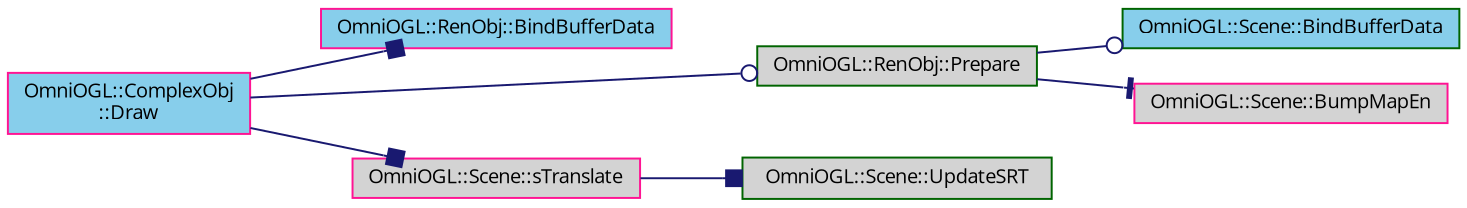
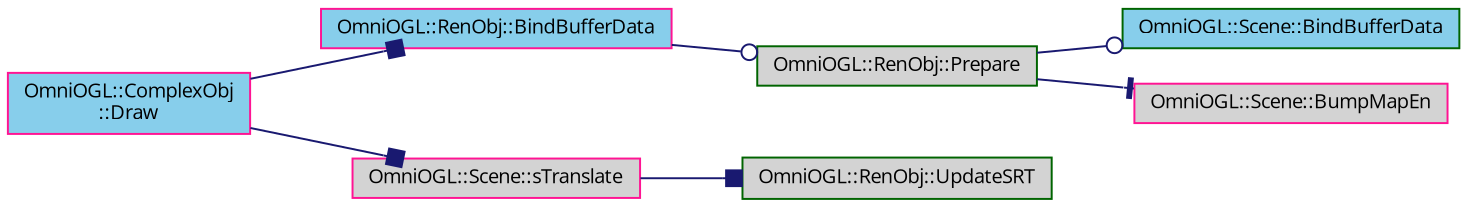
edge "OmniOGL::ComplexObj ::Draw" -> "OmniOGL::RenObj::Prepare": now "OmniOGL::RenObj::BindBufferData" -> "OmniOGL::RenObj::Prepare"
node "OmniOGL::Scene::UpdateSRT": label "OmniOGL::Scene::UpdateSRT" -> "OmniOGL::RenObj::UpdateSRT"
